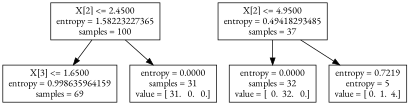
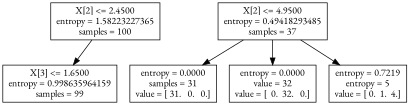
edge "X[2] <= 2.4500 entropy = 1.58223227365 samples = 100" -> "entropy = 0.0000 samples = 31 value = [ 31.   0.   0.]": now "X[2] <= 4.9500 entropy = 0.49418293485 samples = 37" -> "entropy = 0.0000 samples = 31 value = [ 31.   0.   0.]"
node "X[3] <= 1.6500 entropy = 0.998635964159 samples = 69": label "X[3] <= 1.6500 entropy = 0.998635964159 samples = 69" -> "X[3] <= 1.6500 entropy = 0.998635964159 samples = 99"
node "entropy = 0.0000 samples = 32 value = [  0.  32.   0.]": label "entropy = 0.0000 samples = 32 value = [  0.  32.   0.]" -> "entropy = 0.0000 value = 32 value = [  0.  32.   0.]"
